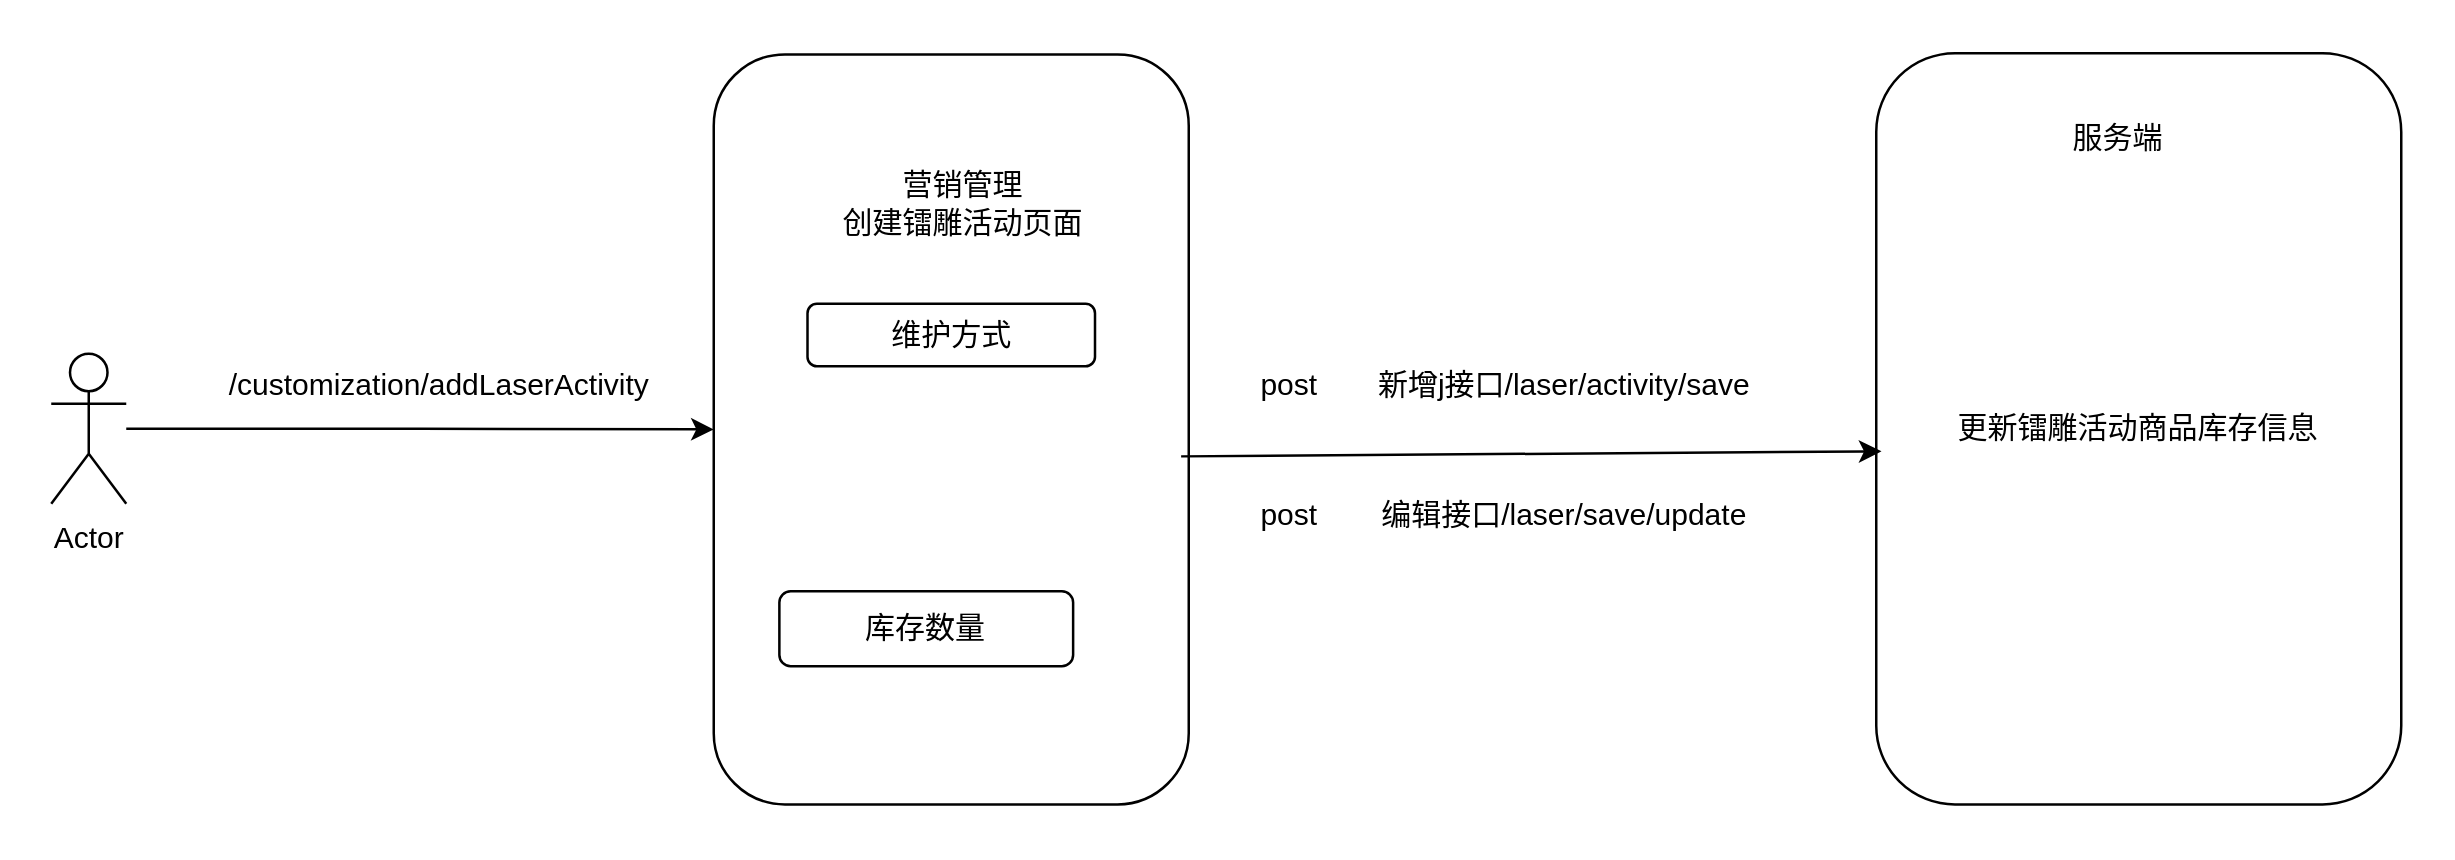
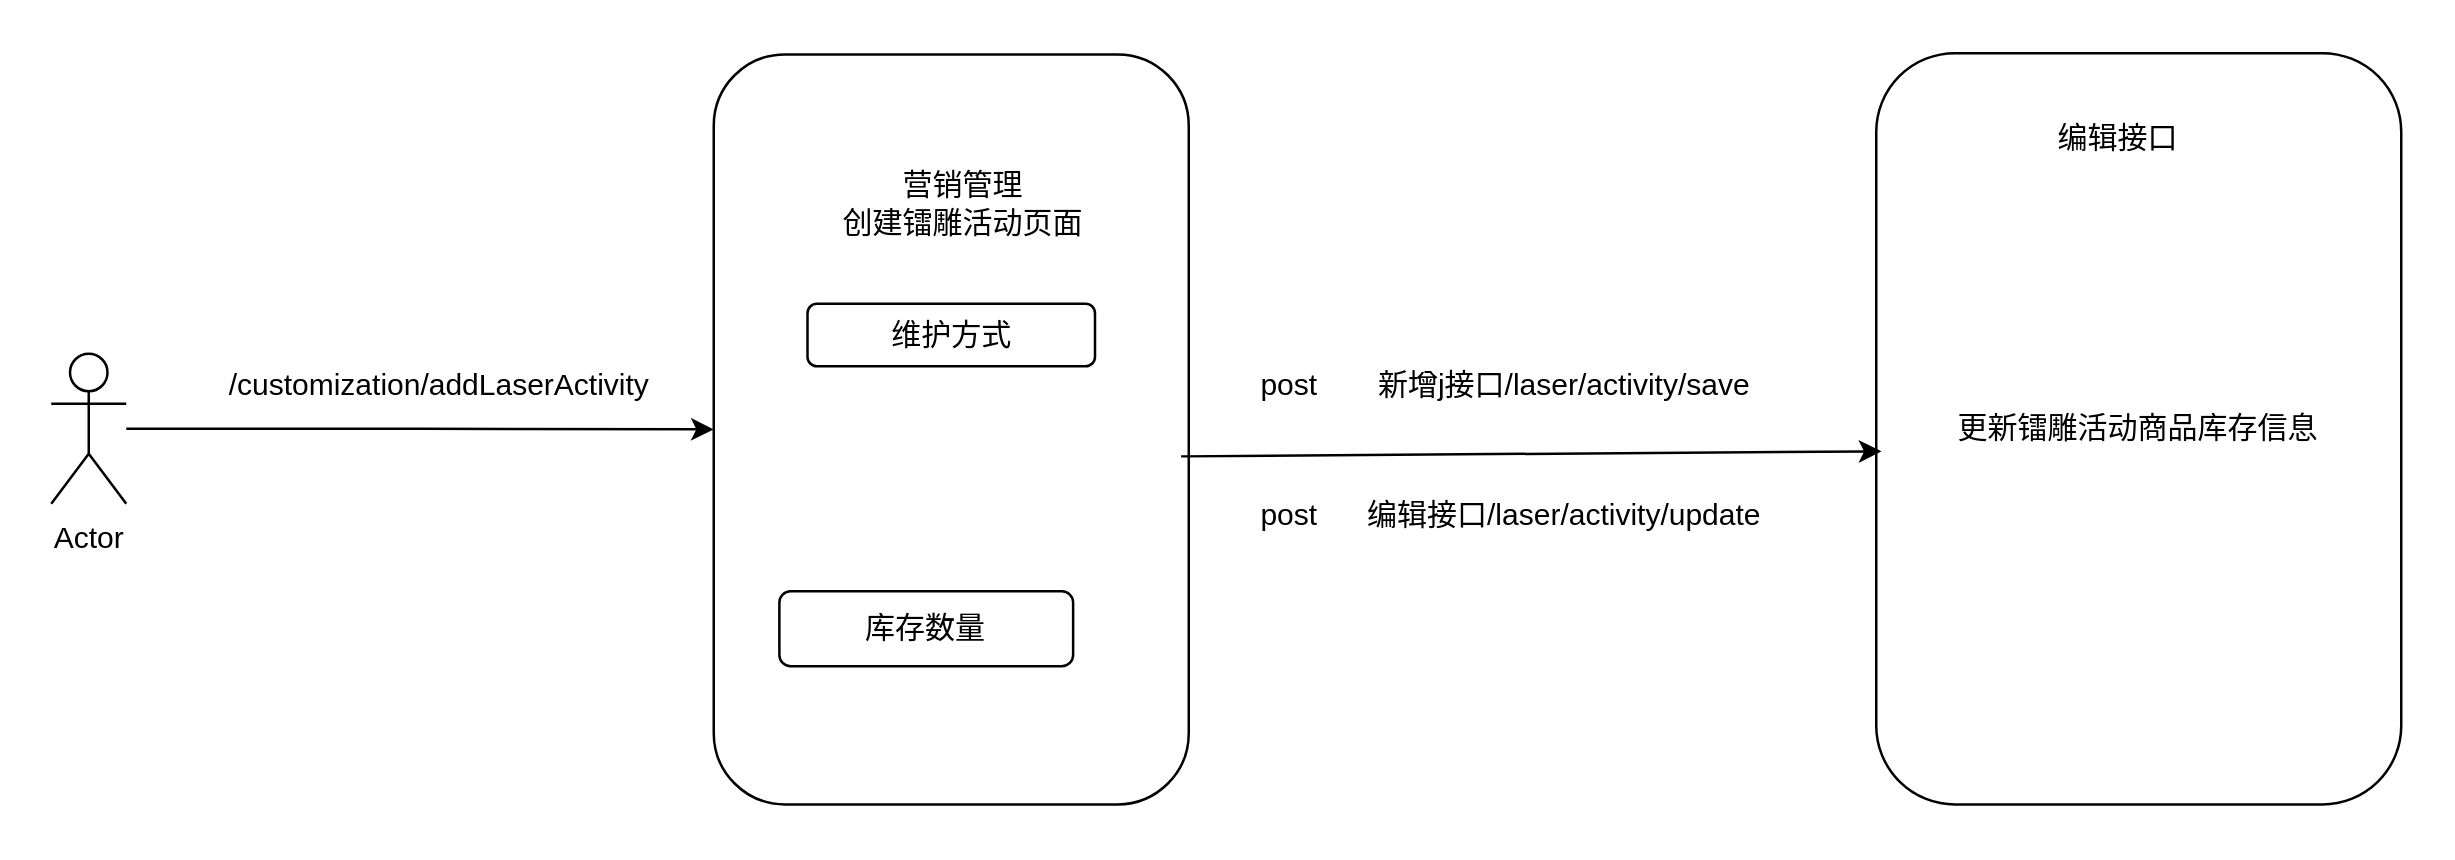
node "服务端": label "服务端" -> "编辑接口"
node "编辑接口/laser/save/update": label "编辑接口/laser/save/update" -> "编辑接口/laser/activity/update"
